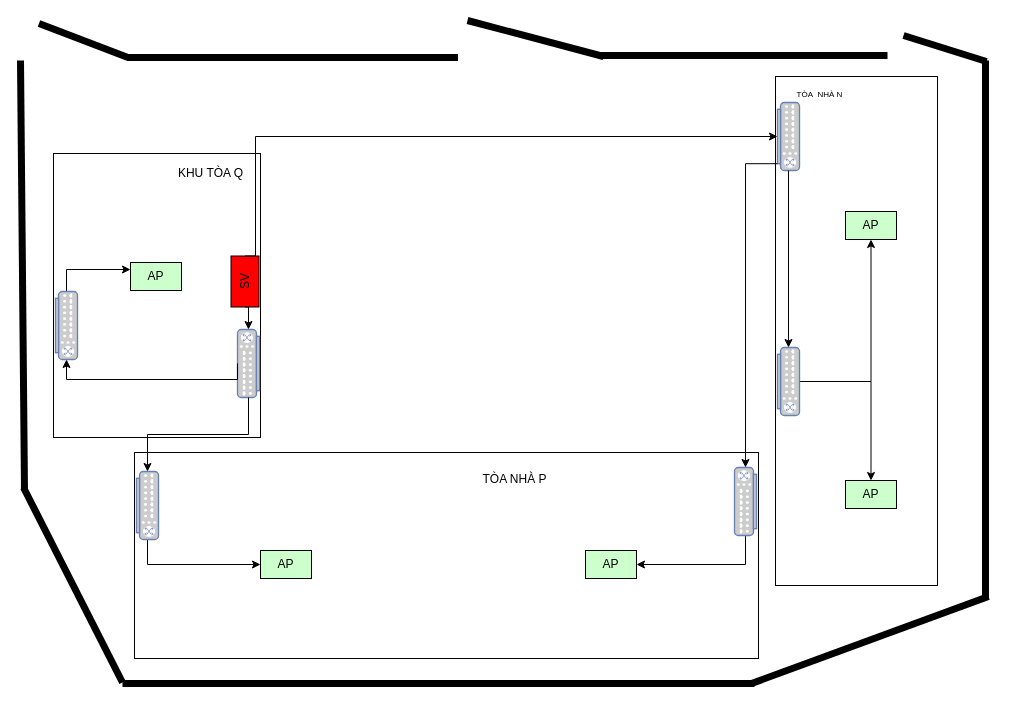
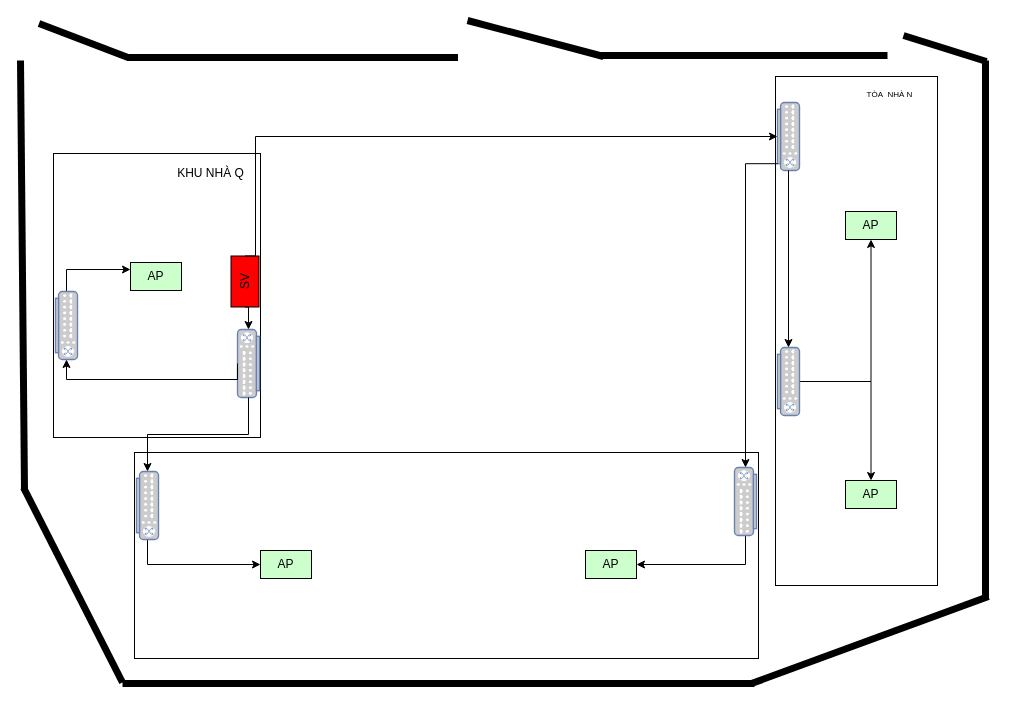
node "TÒA NHÀ N": moved (820, 95) -> (890, 95)
node "KHU TÒA Q": label "KHU TÒA Q" -> "KHU NHÀ Q"
node "TÒA NHÀ P": removed
